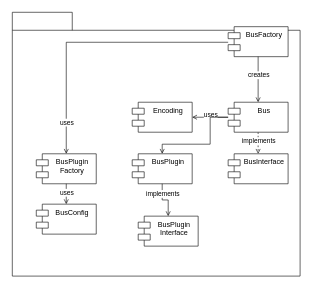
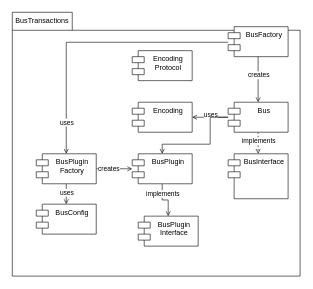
node "BusTransactions": added
node "Encoding Protocol": added
edge "BusPlugin Factory" -> "BusPlugin": added, label "creates"
node "BusInterface": size 60x30 -> 60x45
